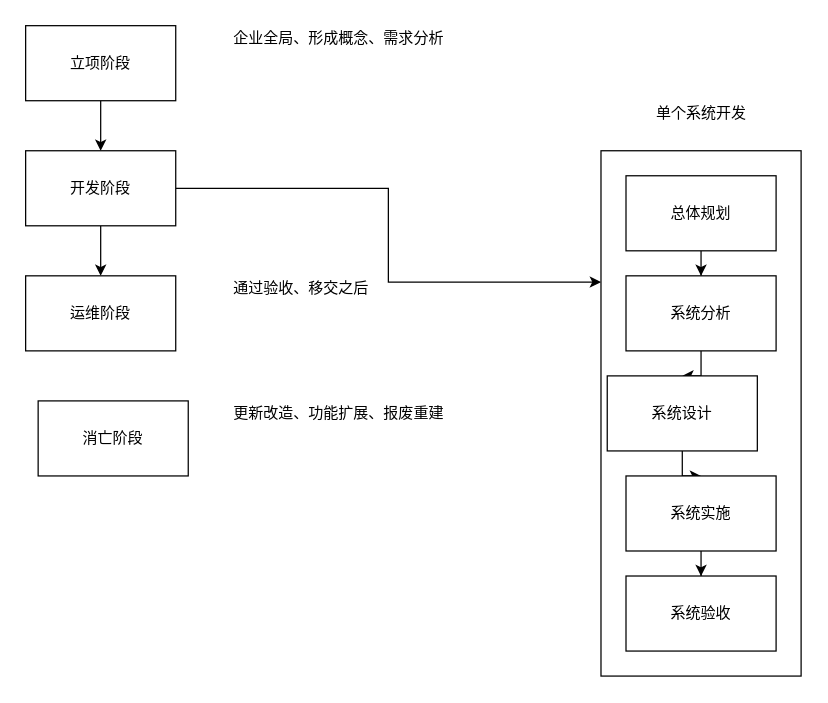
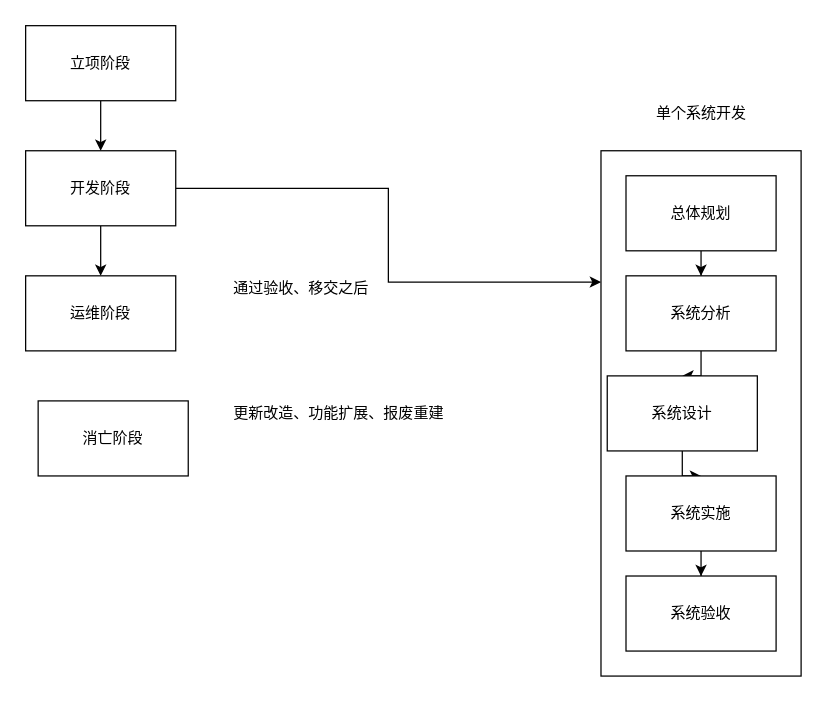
node "企业全局、形成概念、需求分析": removed
